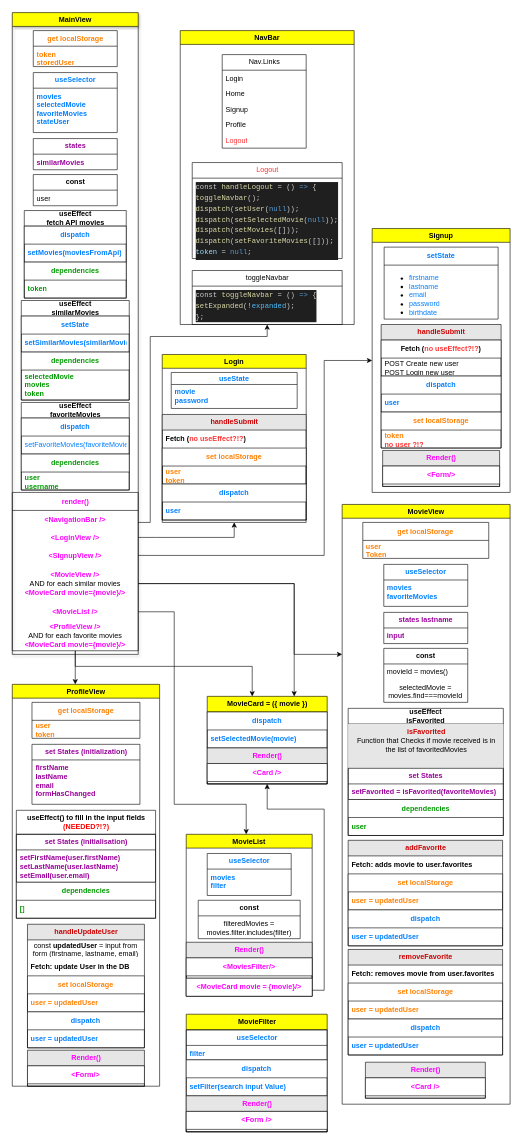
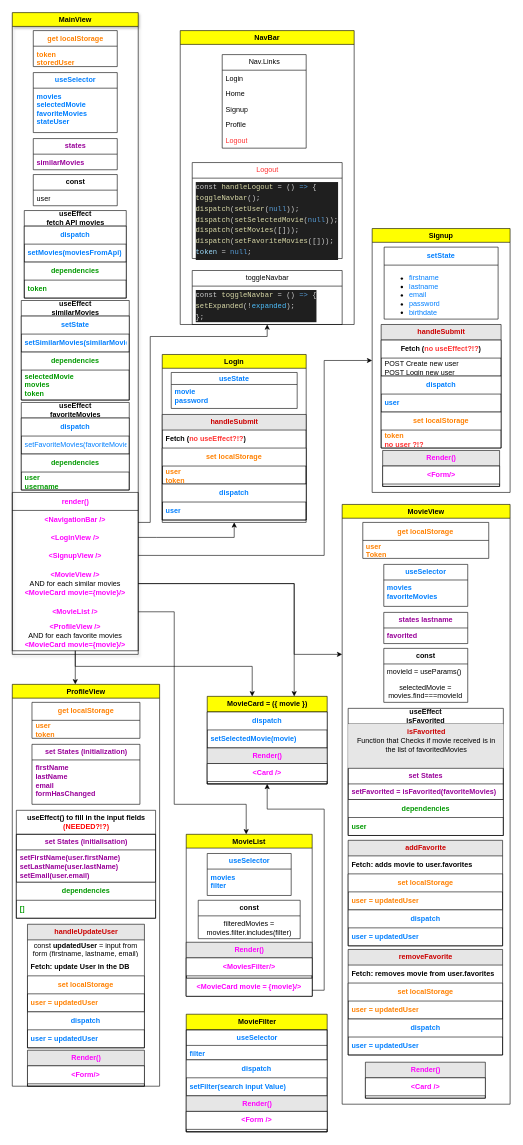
node "input": label "input" -> "favorited"
node "movieId = movies()": label "movieId = movies()" -> "movieId = useParams()"
